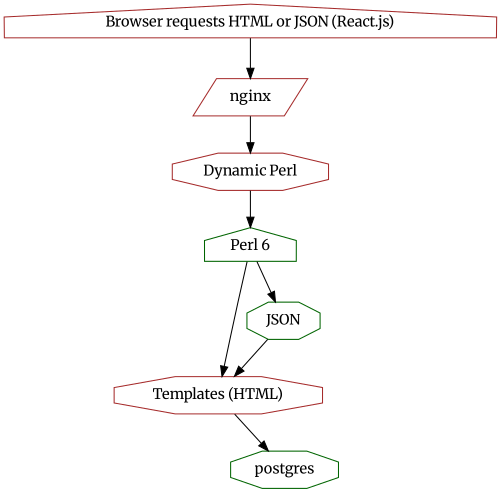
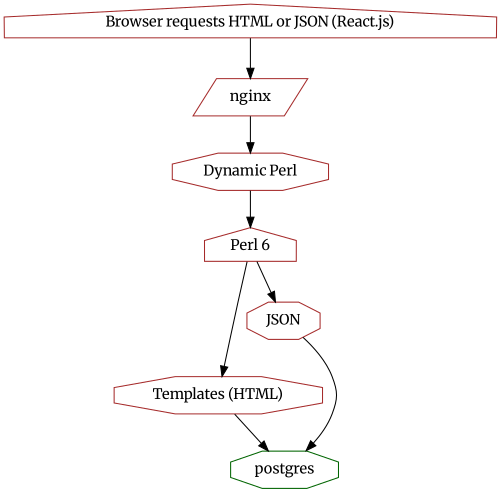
node "Perl 6": color darkgreen -> brown
node "JSON": color darkgreen -> brown
edge "JSON" -> "Templates (HTML)": now "JSON" -> "postgres"
